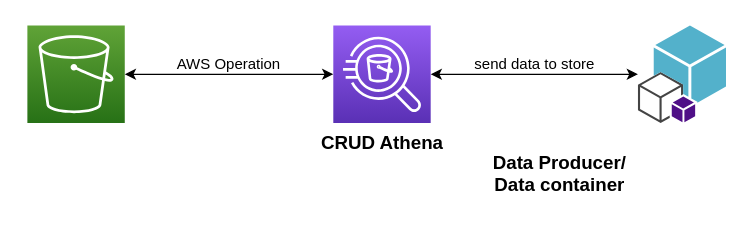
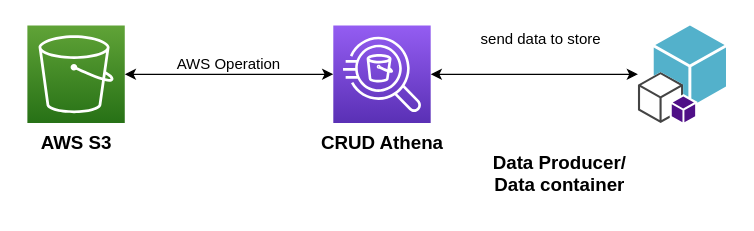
node "send data to store": moved (534, 64) -> (541, 39)
node "AWS S3": added
